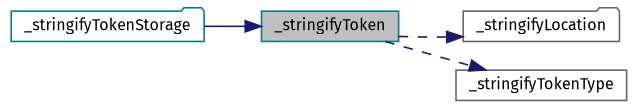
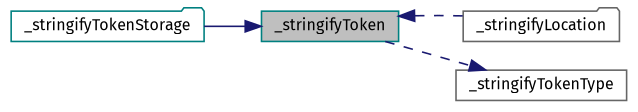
edge "_stringifyToken" -> "_stringifyLocation": reversed
